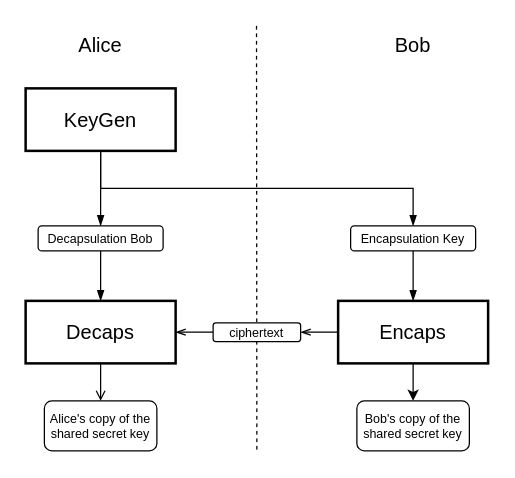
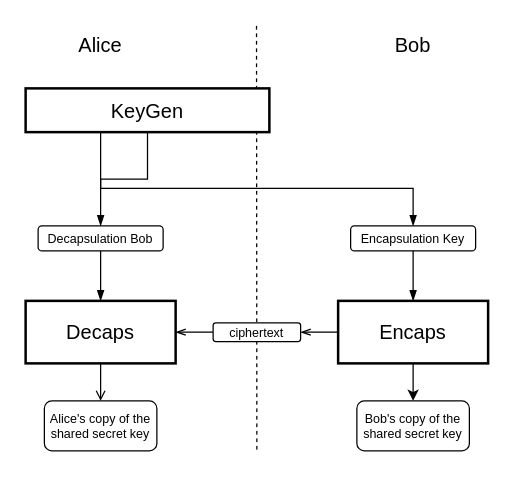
node "KeyGen": size 150x63 -> 244x44
